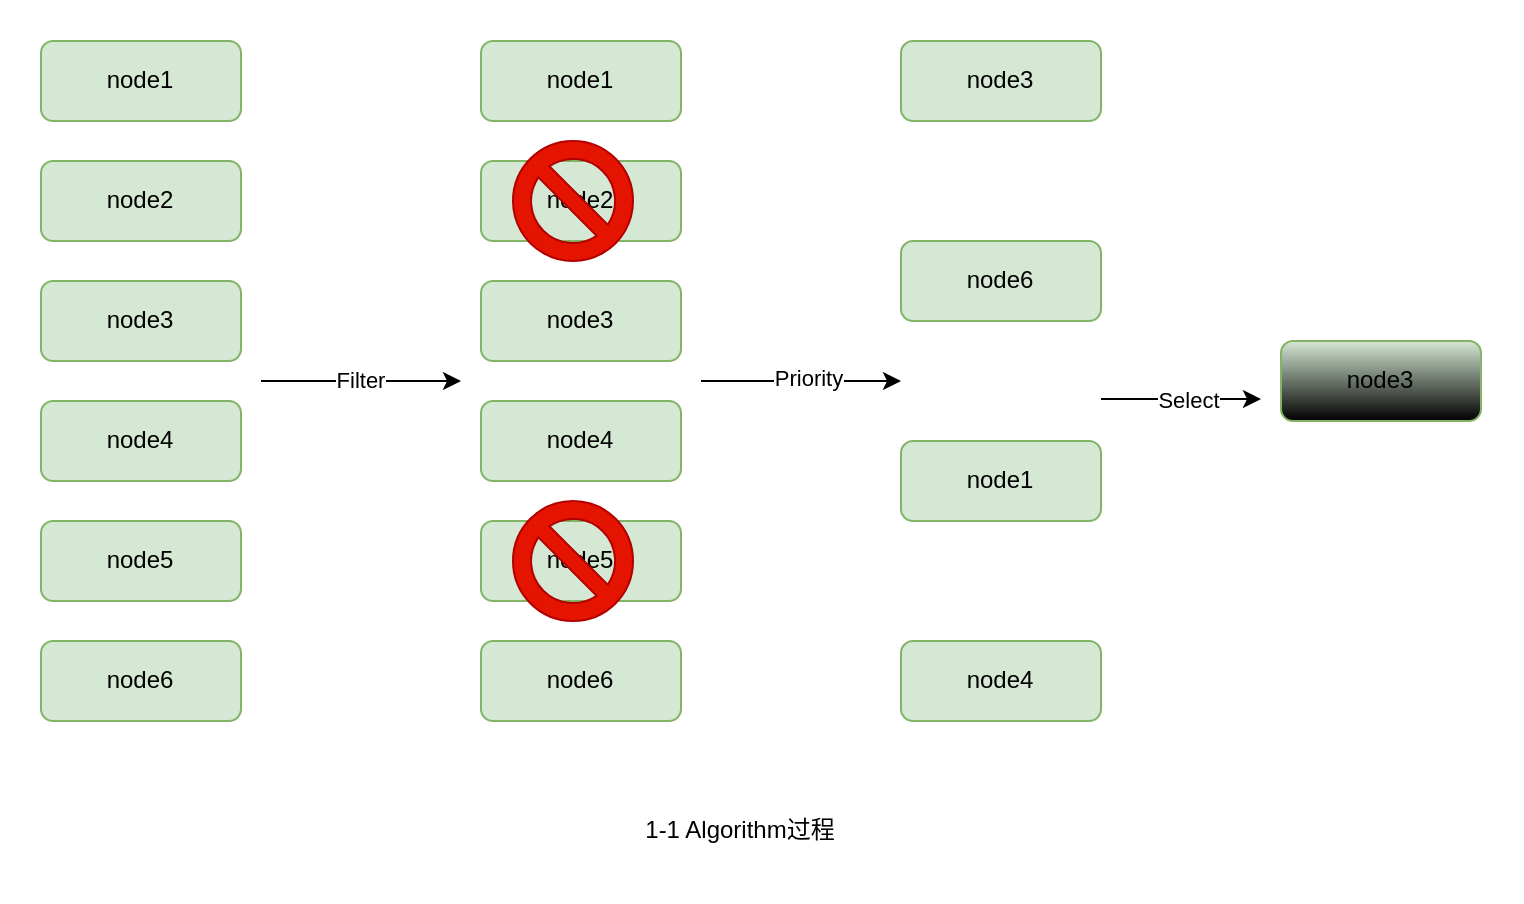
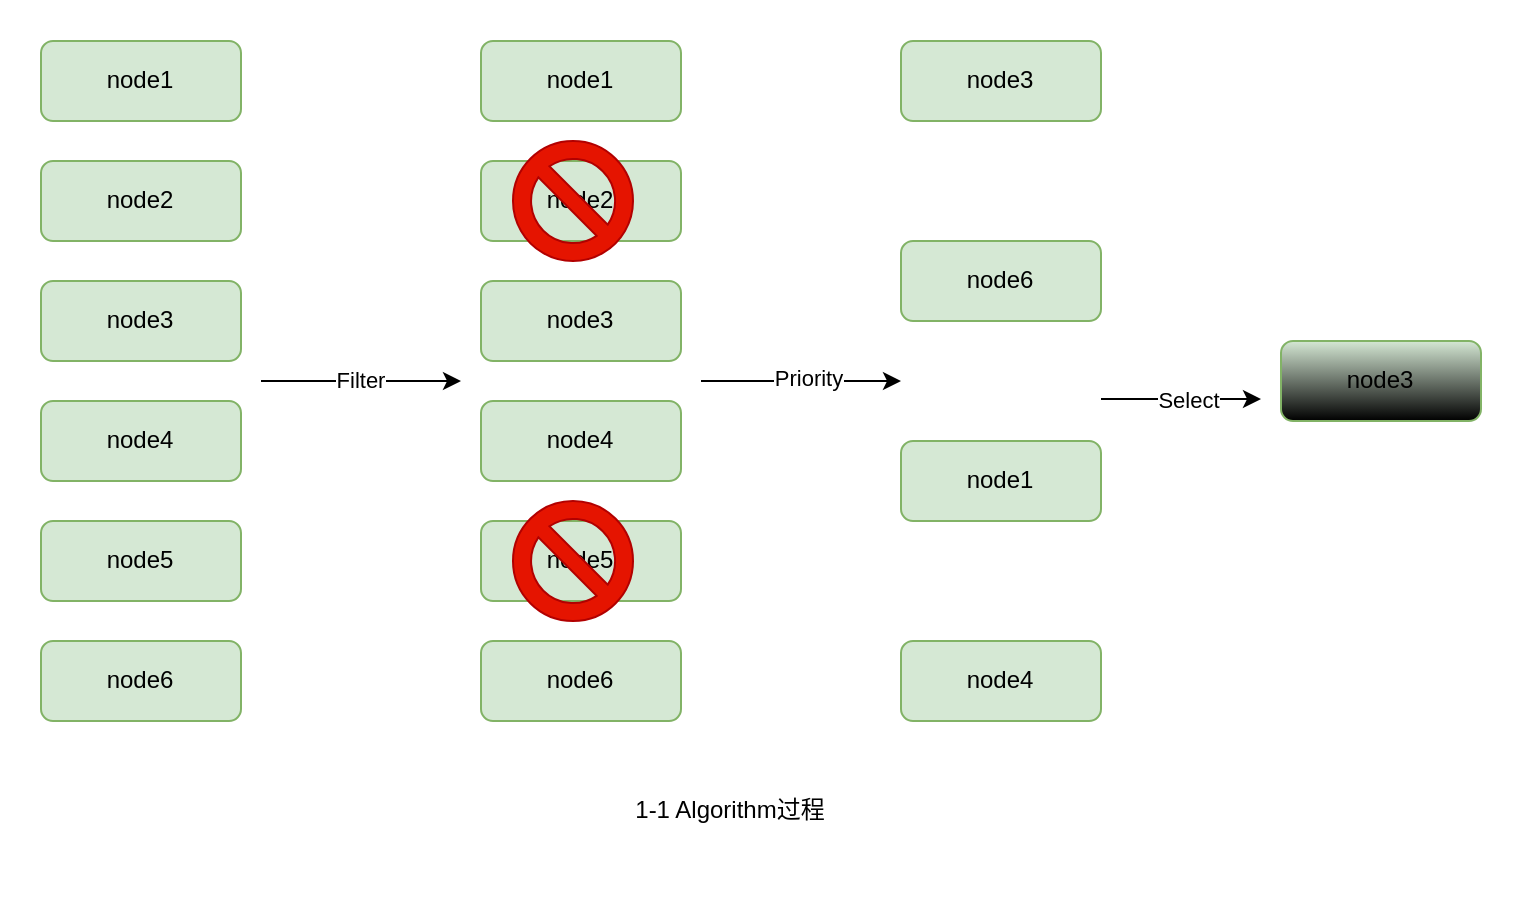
node "1-1 Algorithm过程": moved (741, 831) -> (731, 811)
